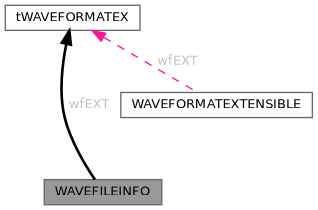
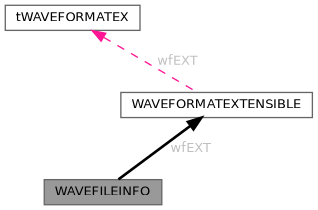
edge "WAVEFILEINFO" -> "tWAVEFORMATEX": now "WAVEFILEINFO" -> "WAVEFORMATEXTENSIBLE"
